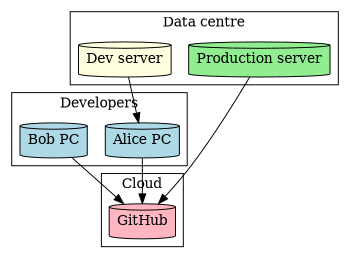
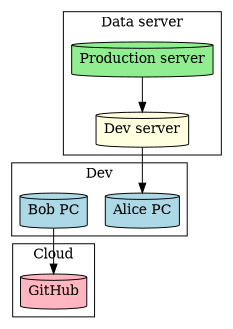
cluster "Data centre": label "Data centre" -> "Data server"
cluster "Developers": label "Developers" -> "Dev"
edge "Production server" -> "GitHub": now "Production server" -> "Dev server"
edge "Alice PC" -> "GitHub": removed
